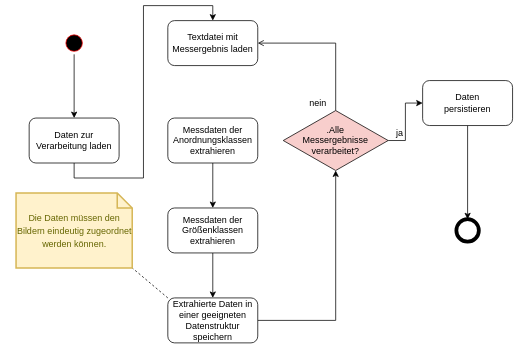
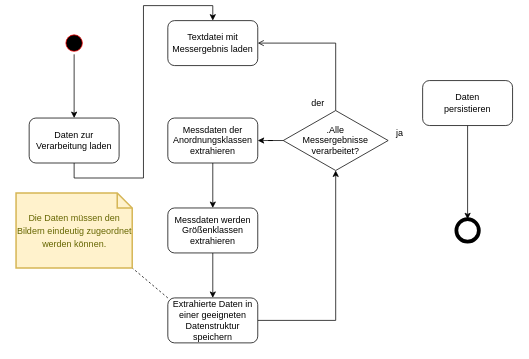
node "nein": label "nein" -> "der"
edge ".Alle Messergebnisse verarbeitet?" -> "Daten persistieren": now ".Alle Messergebnisse verarbeitet?" -> "Messdaten der Anordnungsklassen extrahieren"
node ".Alle Messergebnisse verarbeitet?": fillcolor #f8cecc -> #ffffff
node "Messdaten der Größenklassen extrahieren": label "Messdaten der Größenklassen extrahieren" -> "Messdaten werden Größenklassen extrahieren"
